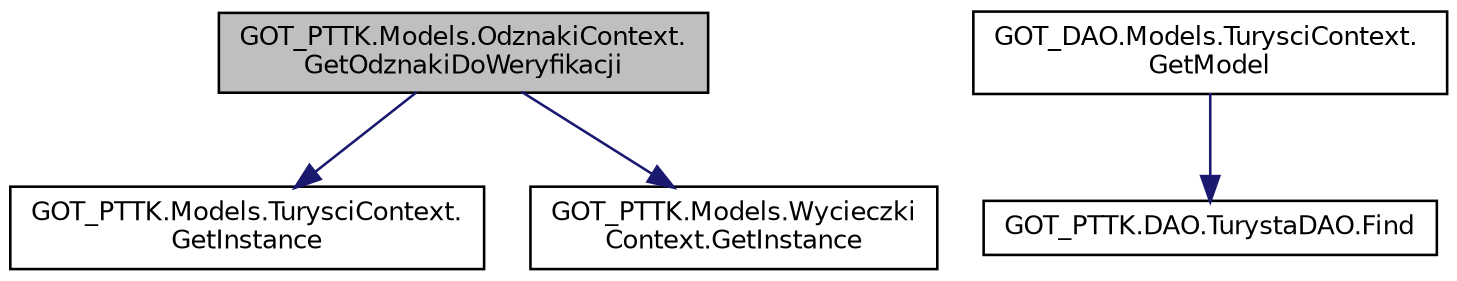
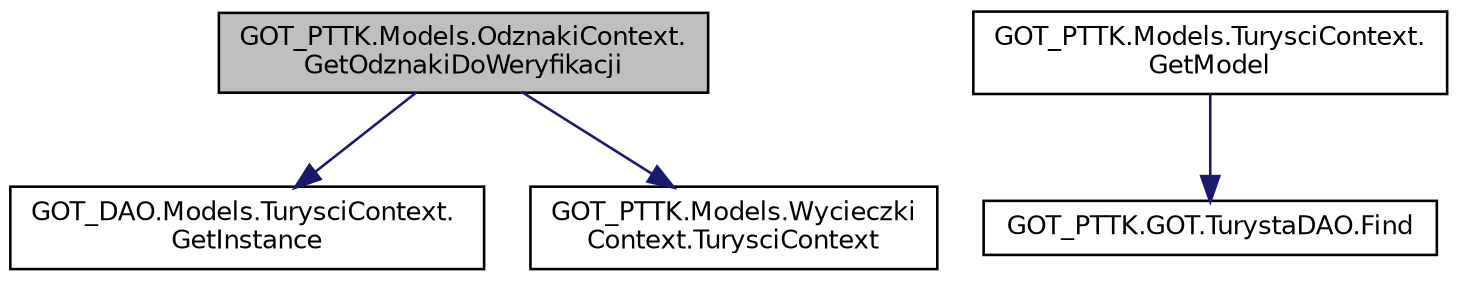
node "GOT_DAO.Models.TurysciContext. GetModel": label "GOT_DAO.Models.TurysciContext. GetModel" -> "GOT_PTTK.Models.TurysciContext. GetModel"
node "GOT_PTTK.Models.TurysciContext. GetInstance": label "GOT_PTTK.Models.TurysciContext. GetInstance" -> "GOT_DAO.Models.TurysciContext. GetInstance"
node "GOT_PTTK.Models.Wycieczki Context.GetInstance": label "GOT_PTTK.Models.Wycieczki Context.GetInstance" -> "GOT_PTTK.Models.Wycieczki Context.TurysciContext"
node "GOT_PTTK.DAO.TurystaDAO.Find": label "GOT_PTTK.DAO.TurystaDAO.Find" -> "GOT_PTTK.GOT.TurystaDAO.Find"
